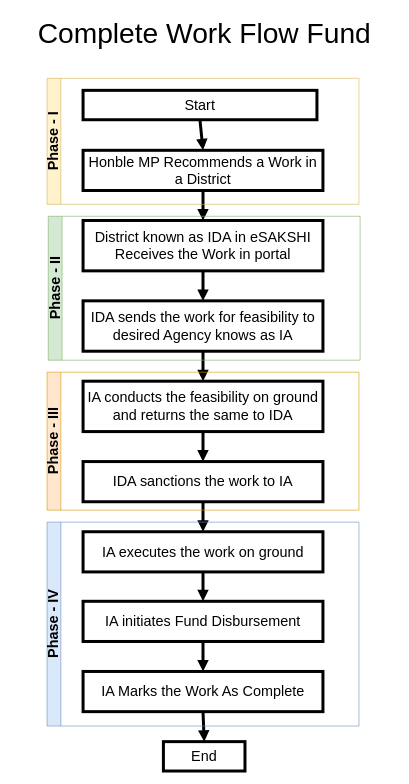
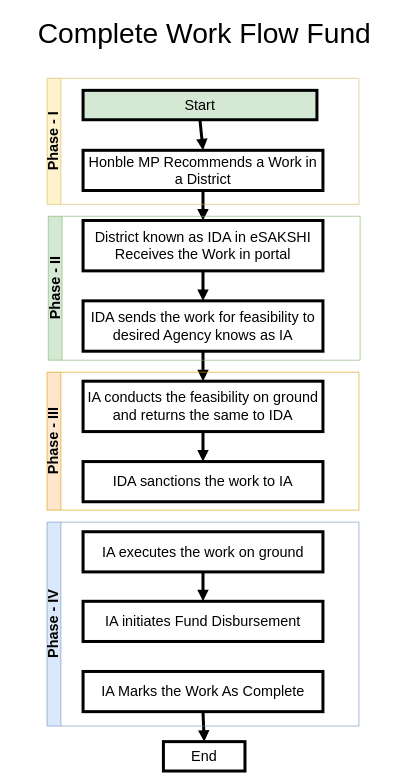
node "Start": fillcolor #ffffff -> #d5e8d4
edge "IDA sanctions the work to IA" -> "IA executes the work on ground": removed
edge "IA initiates Fund Disbursement" -> "IA Marks the Work As Complete": removed
